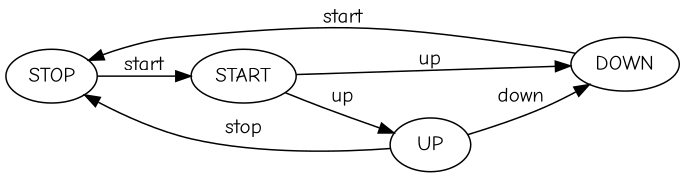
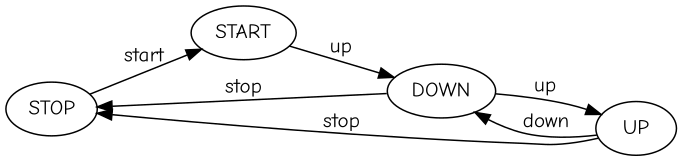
edge "DOWN" -> "STOP": label "start" -> "stop"
edge "START" -> "UP": now "DOWN" -> "UP"
